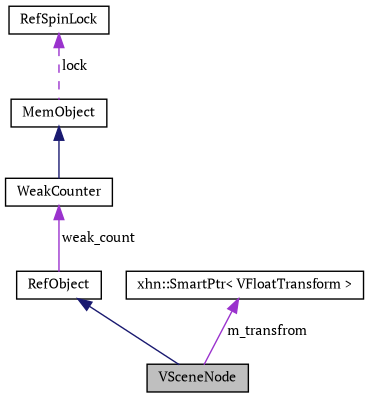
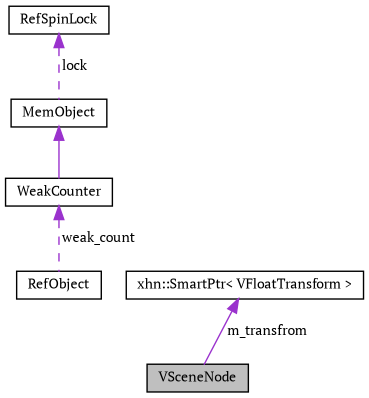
edge "WeakCounter" -> "MemObject": color midnightblue -> darkorchid3
edge "RefObject" -> "WeakCounter": style solid -> dashed
edge "VSceneNode" -> "RefObject": removed
